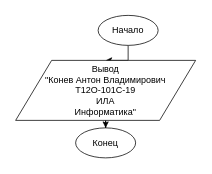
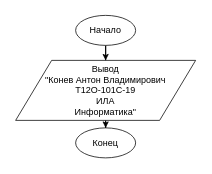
node "Начало": moved (128, 30) -> (105, 30)
